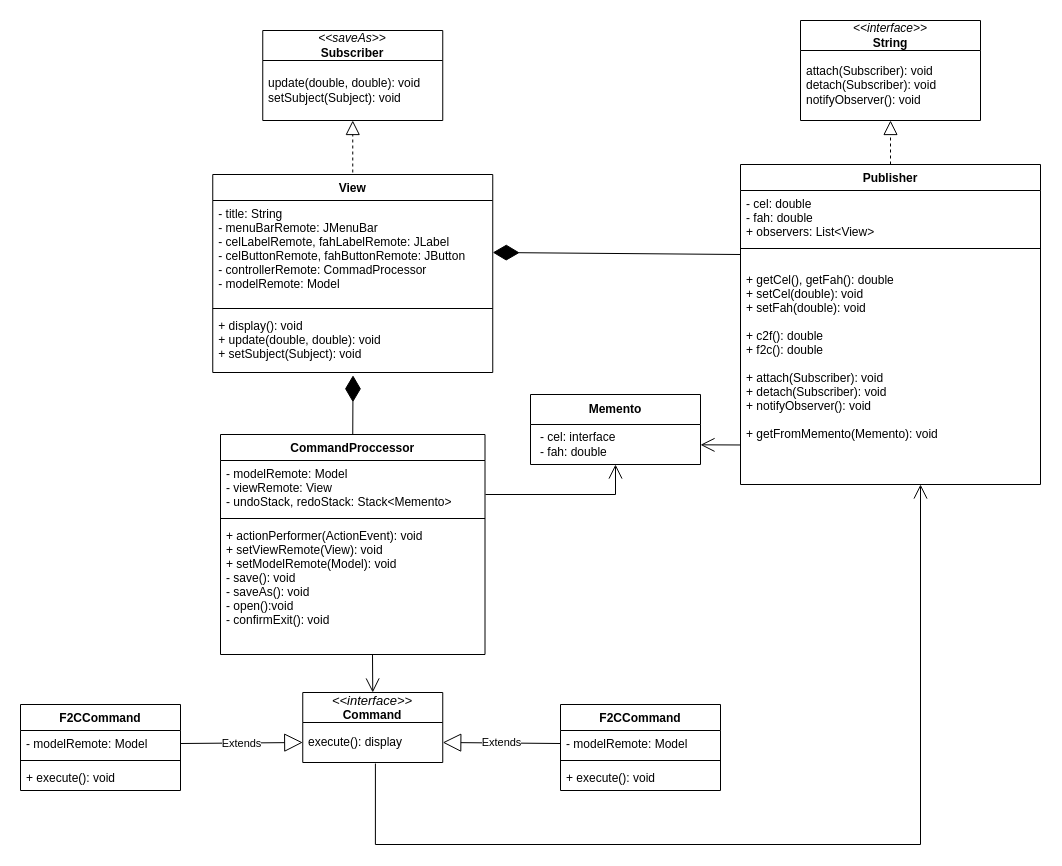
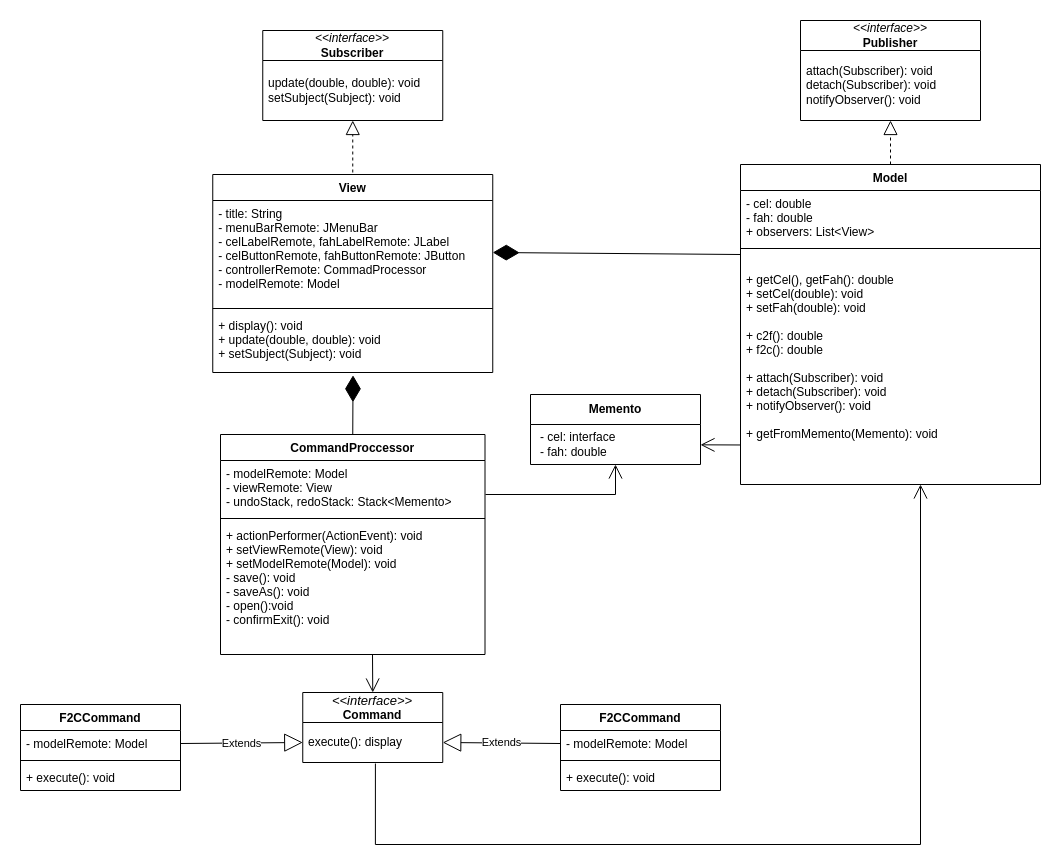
node "<<interface>> String": label "<<interface>> String" -> "<<interface>> Publisher"
node "<<saveAs>> Subscriber": label "<<saveAs>> Subscriber" -> "<<interface>> Subscriber"
node "Publisher": label "Publisher" -> "Model"
